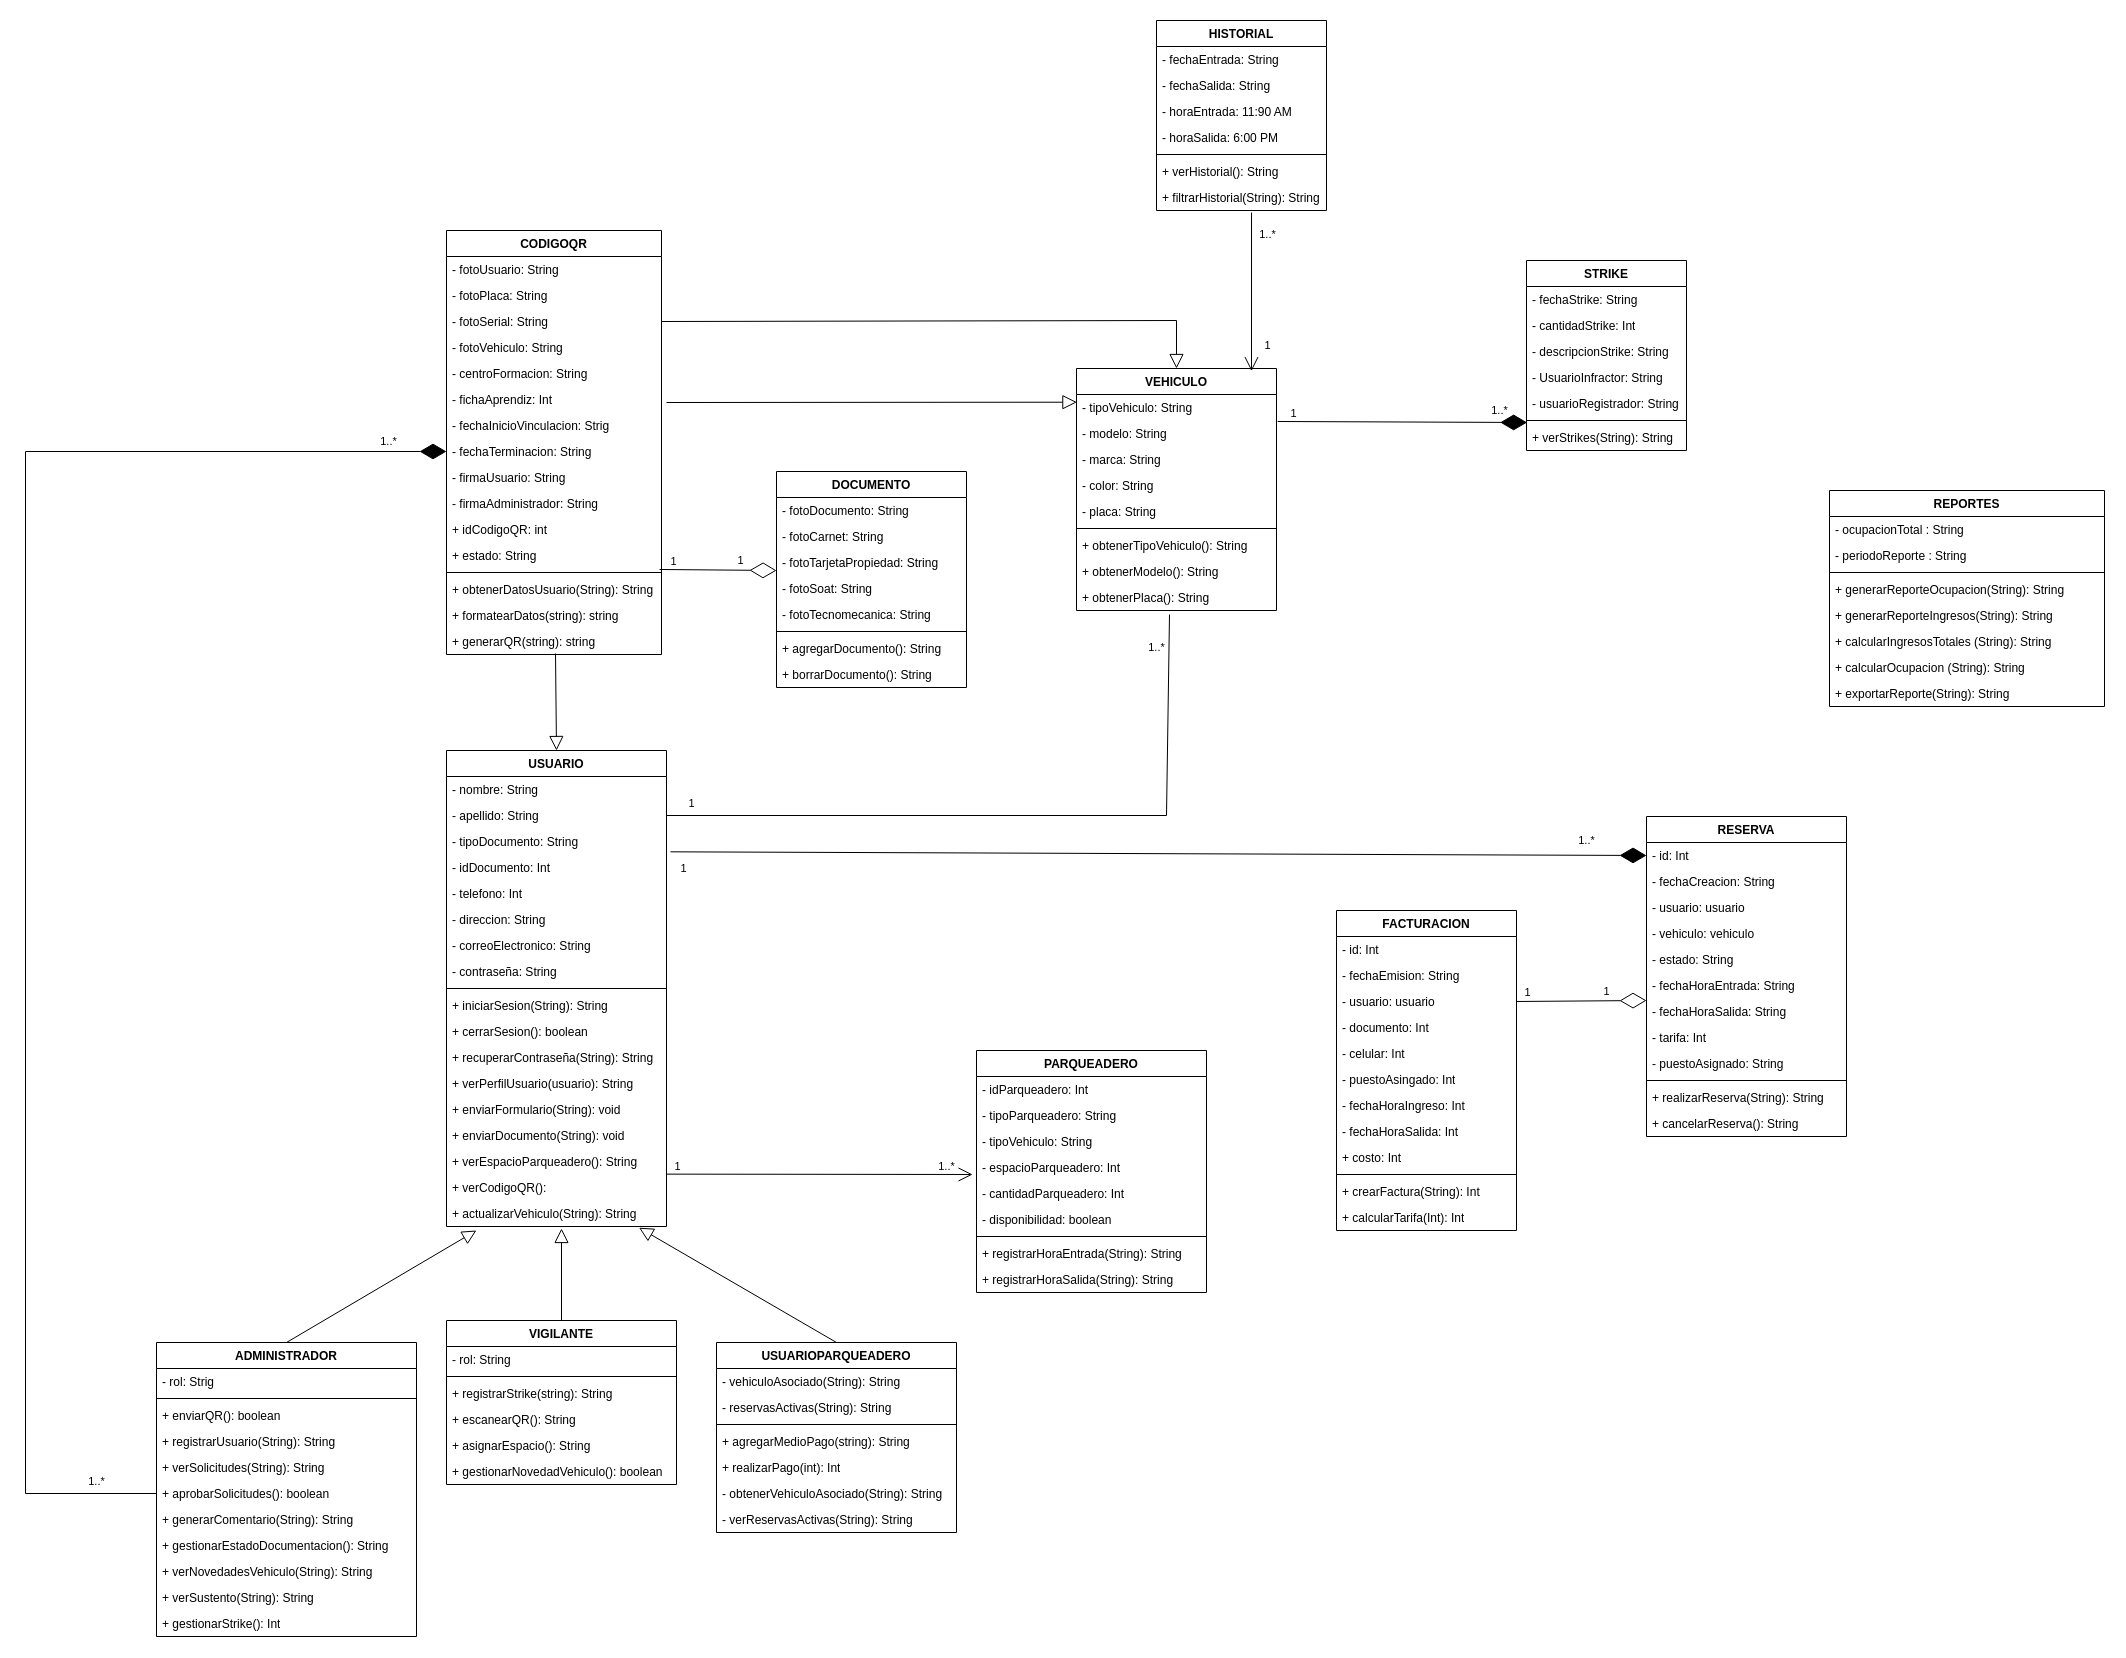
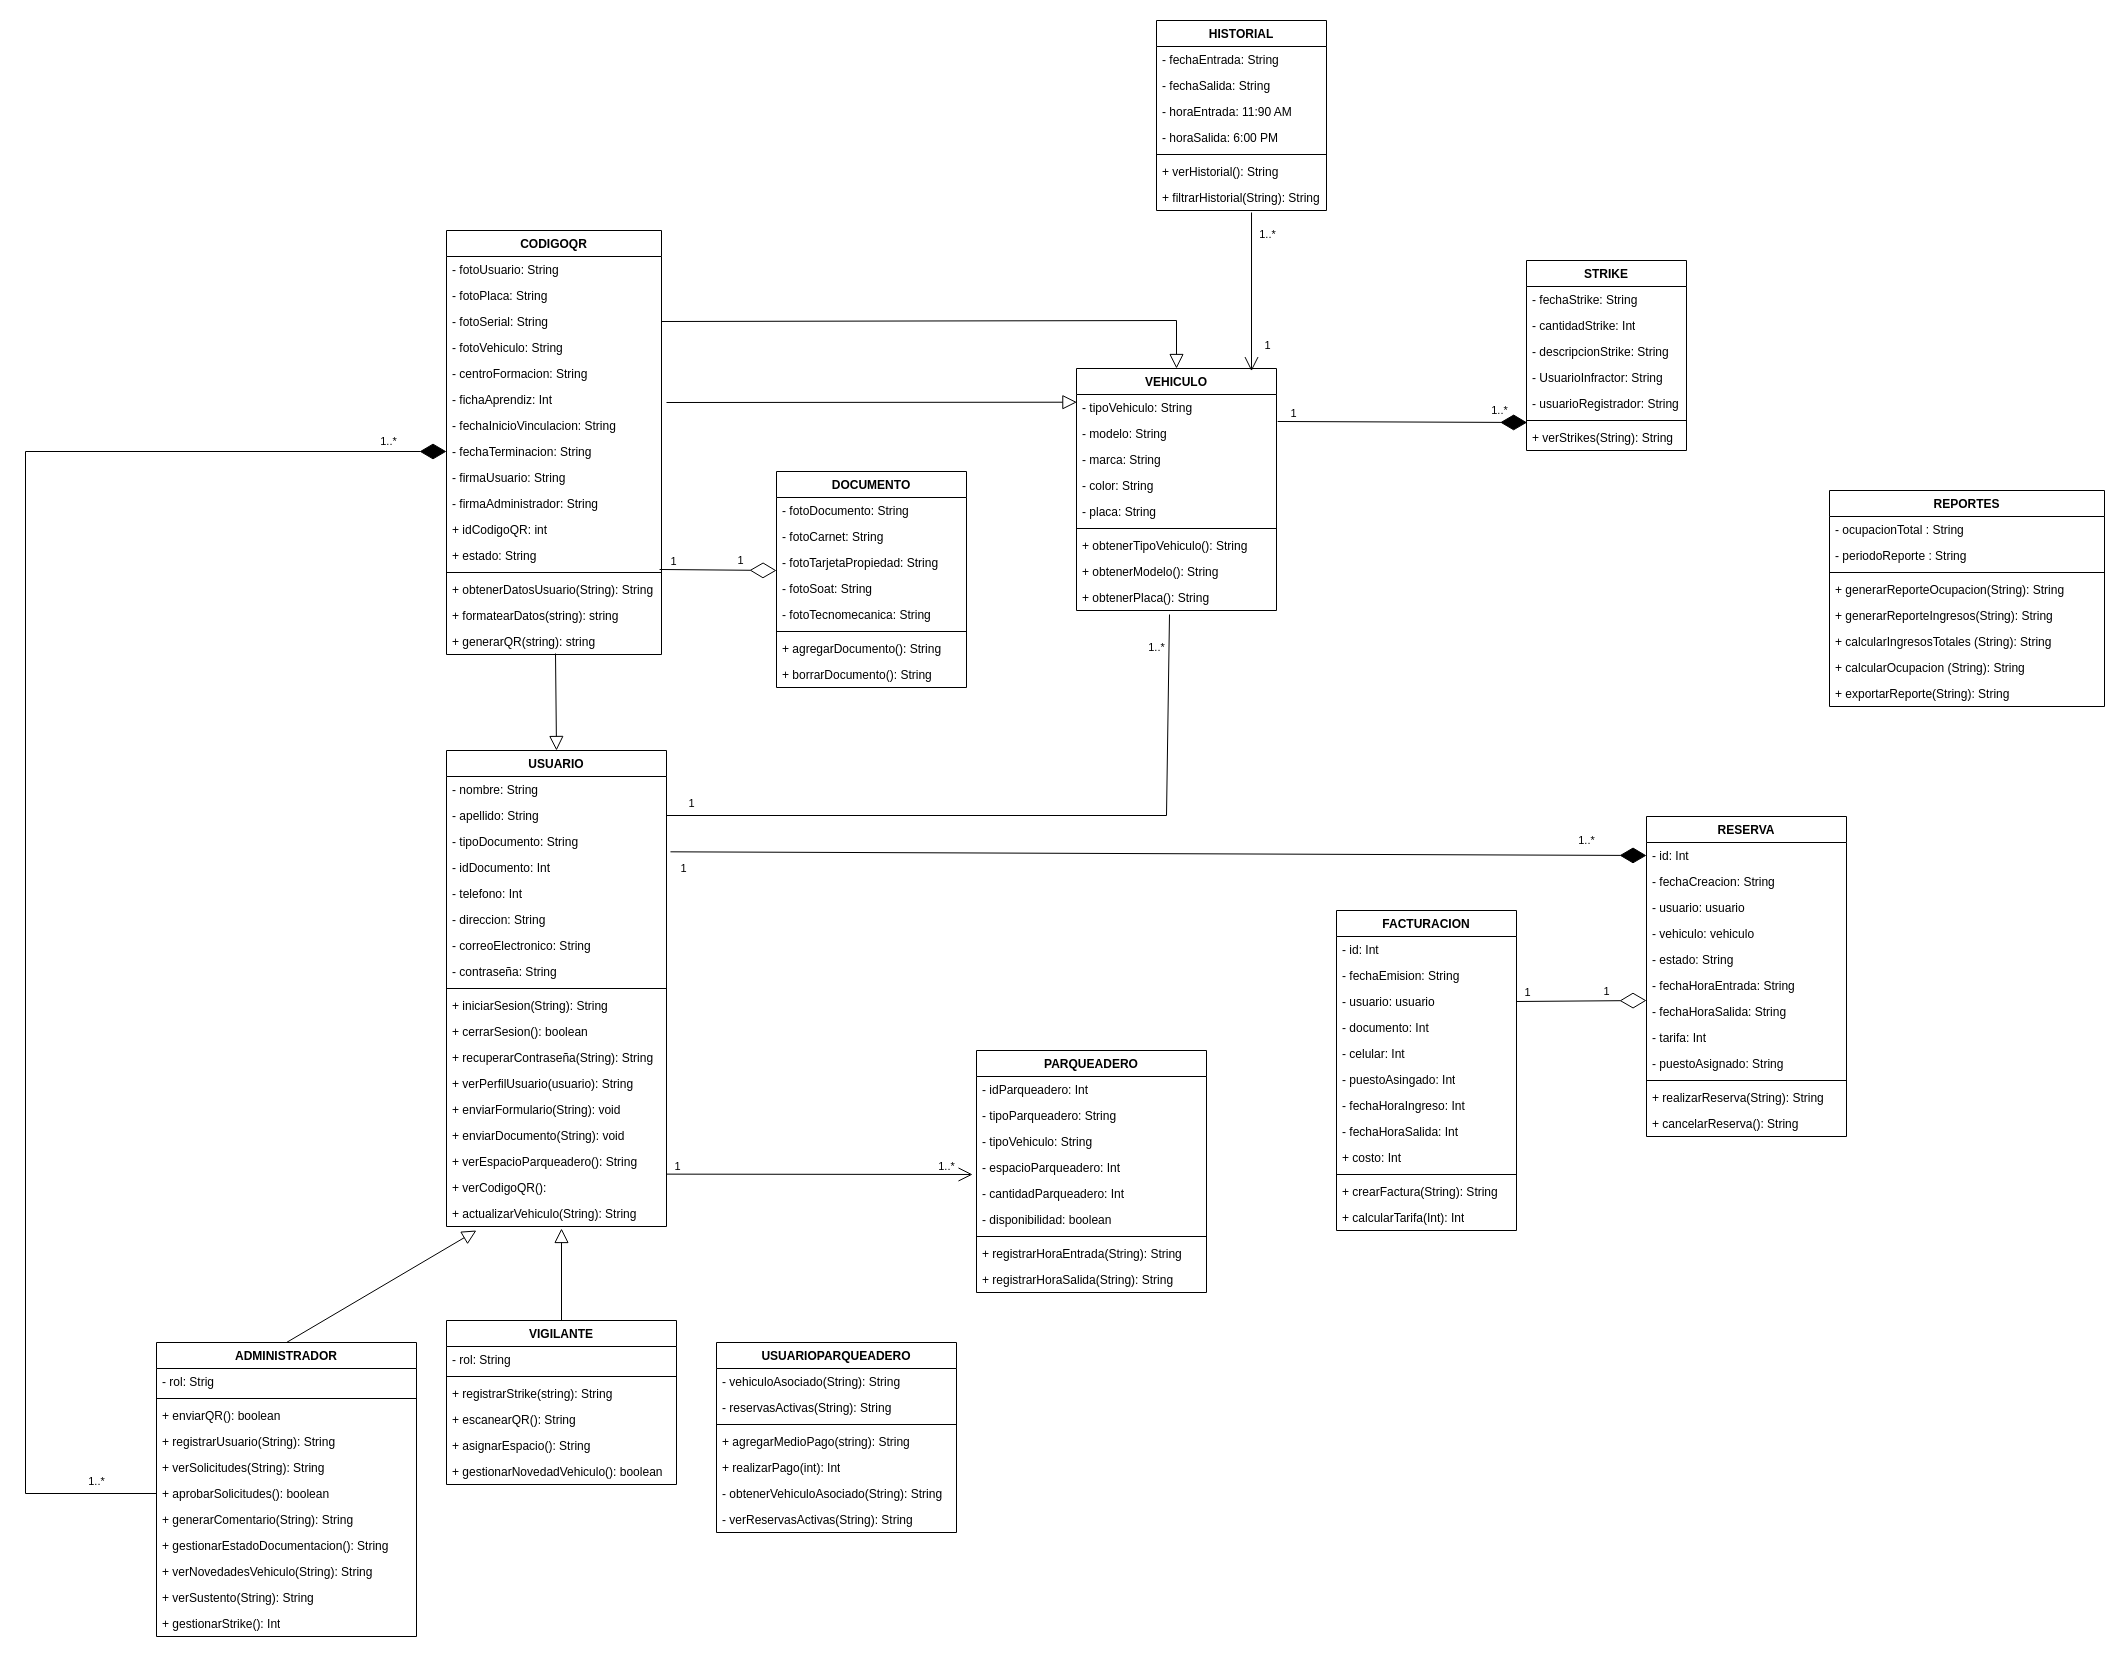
node "- fechaInicioVinculacion: Strig": label "- fechaInicioVinculacion: Strig" -> "- fechaInicioVinculacion: String"
node "+ crearFactura(String): Int": label "+ crearFactura(String): Int" -> "+ crearFactura(String): String"
edge "USUARIOPARQUEADERO" -> "+ actualizarVehiculo(String): String": removed
